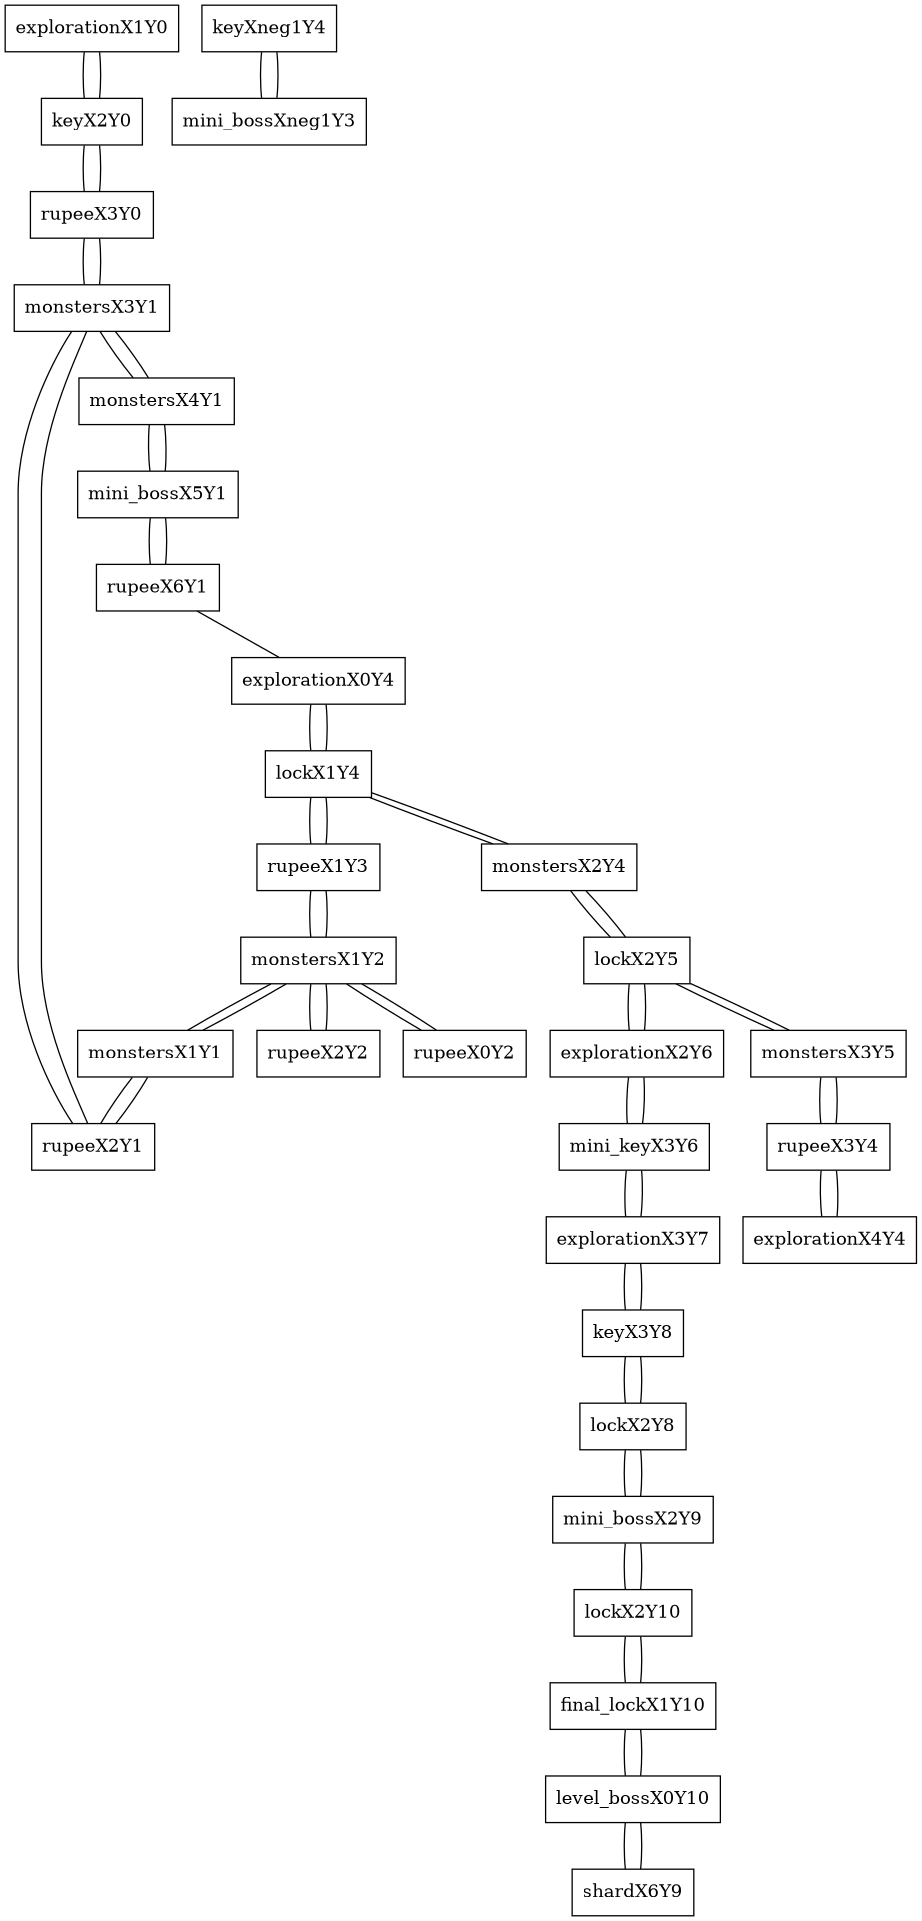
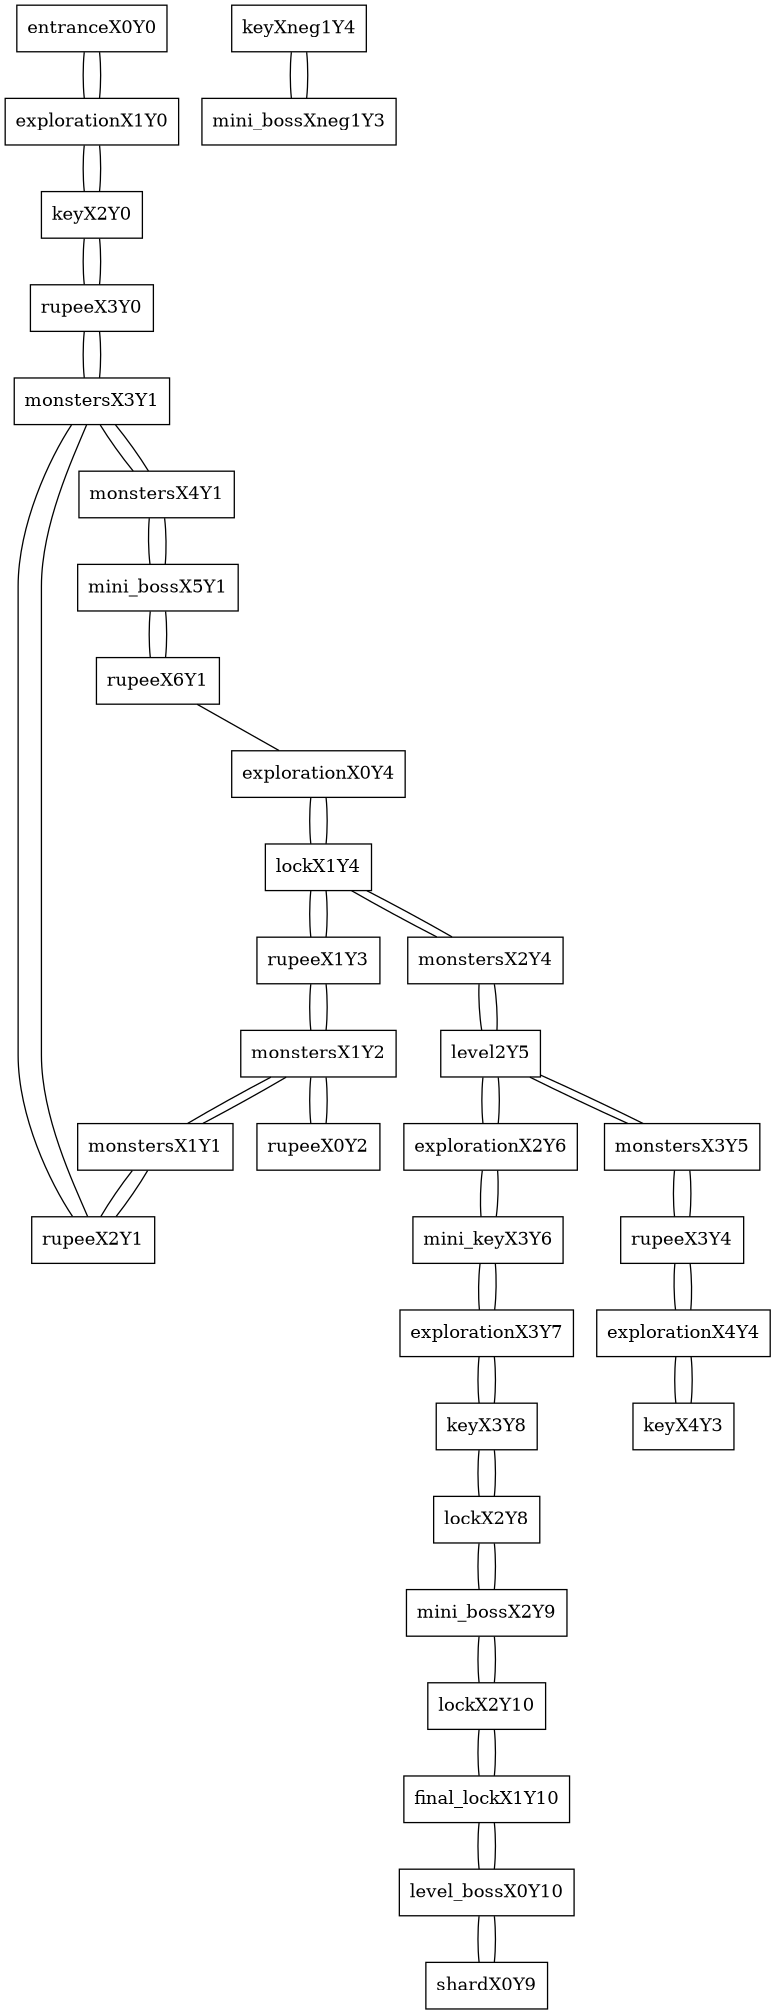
node "entranceX0Y0": added
node "lockX2Y5": label "lockX2Y5" -> "level2Y5"
node "rupeeX2Y2": removed
node "keyX4Y3": added
node "shardX6Y9": label "shardX6Y9" -> "shardX0Y9"
